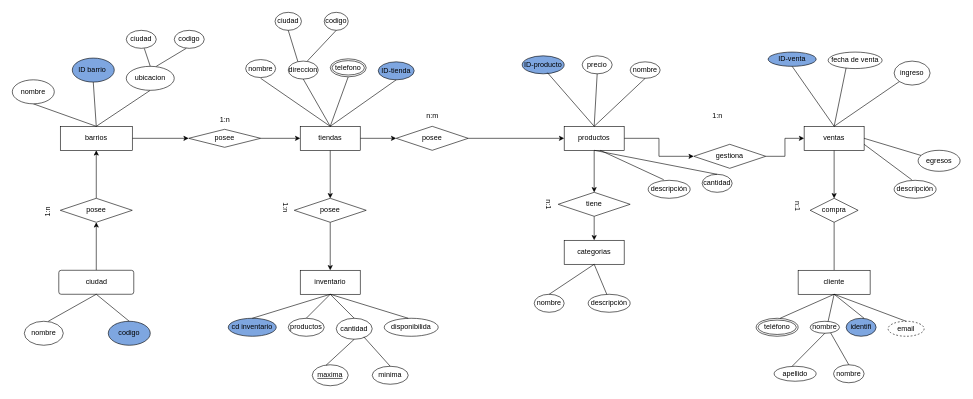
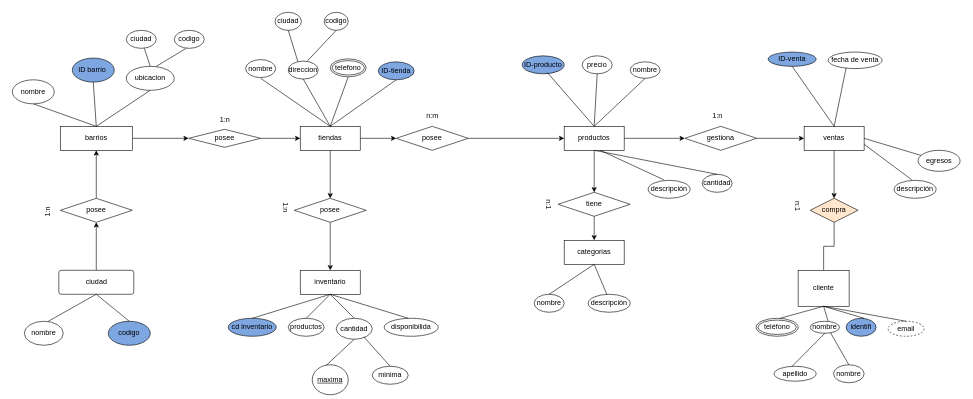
node "ingreso": removed
edge "ingreso" -- "ventas": removed
node "gestiona": moved (730, 156) -> (721, 138)
node "compra": fillcolor #ffffff -> #ffe6cc
node "cliente": size 72x24 -> 51x36
node "maxima": size 36x21 -> 36x30
